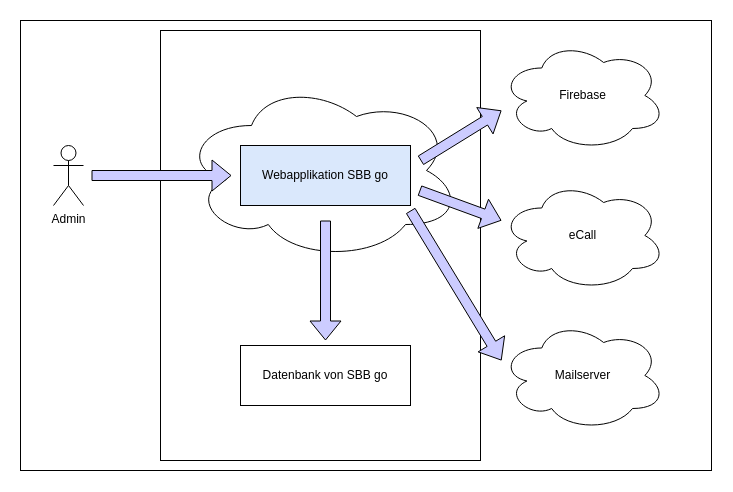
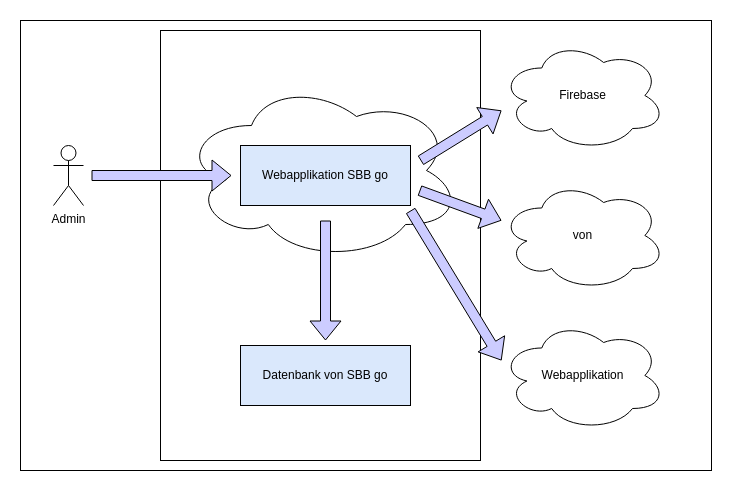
node "eCall": label "eCall" -> "von"
node "Datenbank von SBB go": fillcolor #ffffff -> #dae8fc
node "Mailserver": label "Mailserver" -> "Webapplikation"
